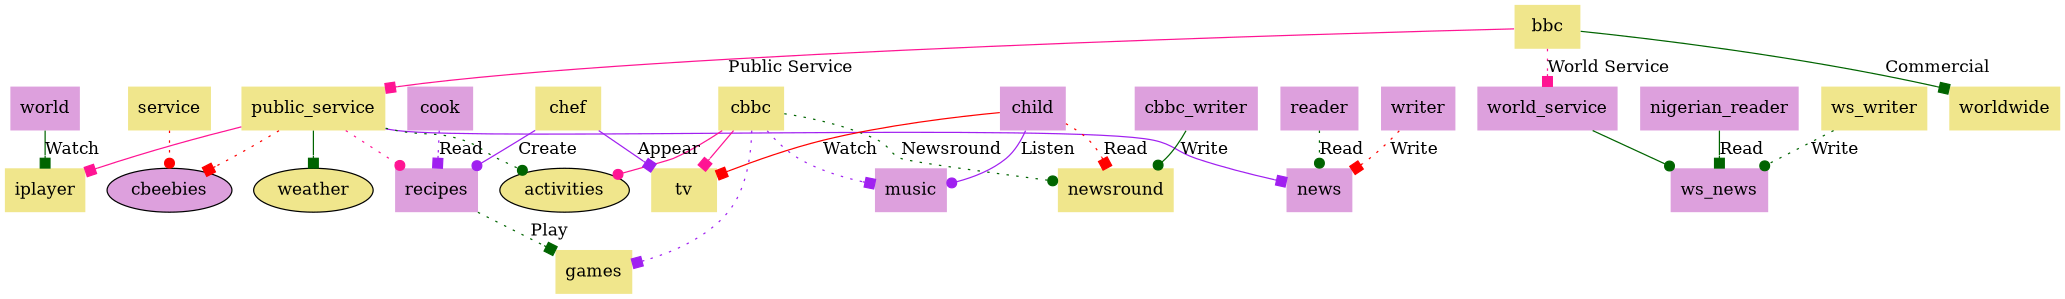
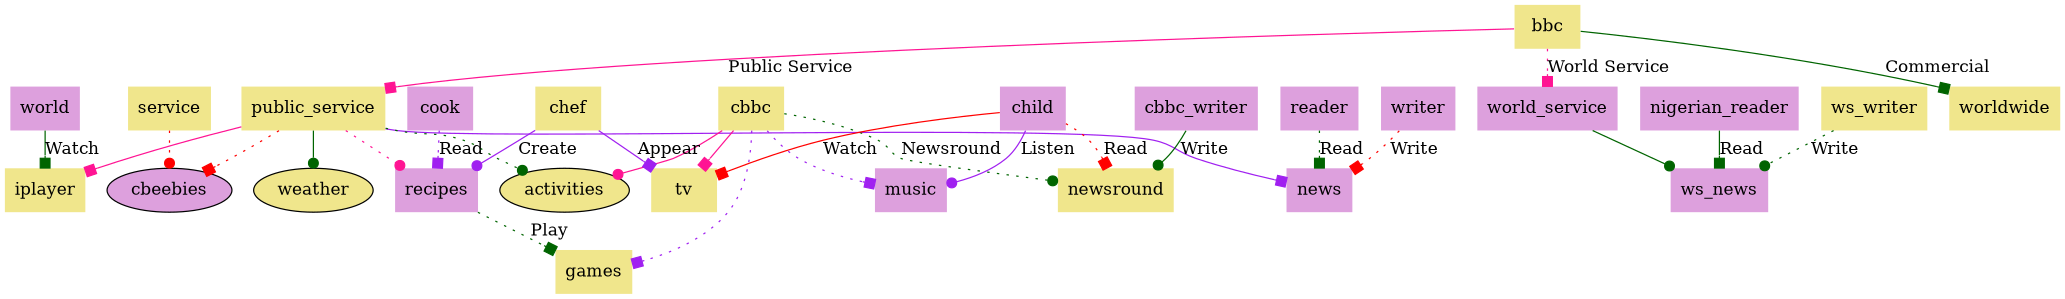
edge "public_service" -> "weather": arrowhead box -> dot
edge "reader" -> "news": arrowhead dot -> box
